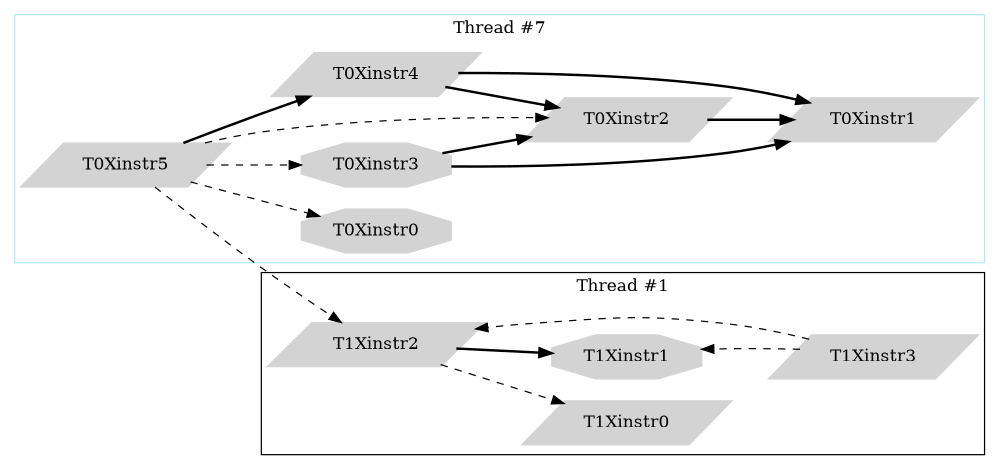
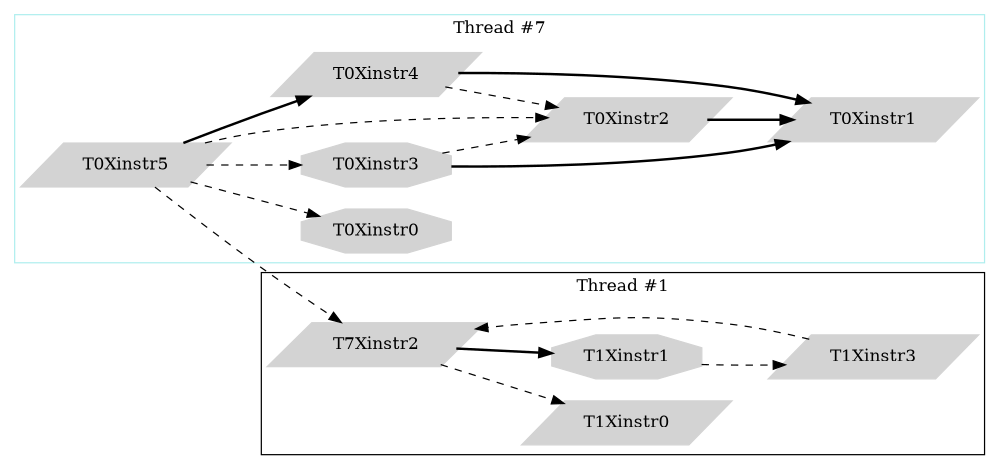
edge "T0Xinstr4" -> "T0Xinstr2": style bold -> dashed
edge "T0Xinstr3" -> "T0Xinstr2": style bold -> dashed
node "T1Xinstr2": label "T1Xinstr2" -> "T7Xinstr2"
edge "T1Xinstr3" -> "T1Xinstr1": reversed
